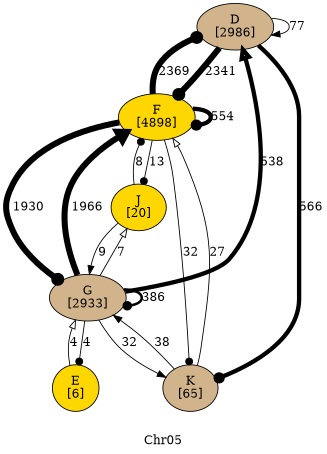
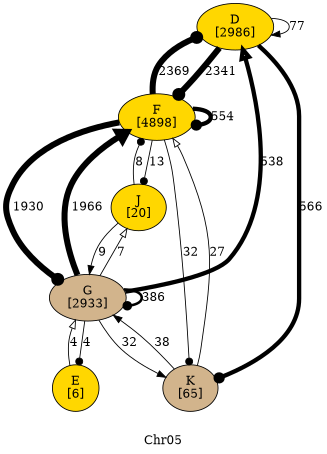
node "D [2986]": fillcolor tan -> gold
